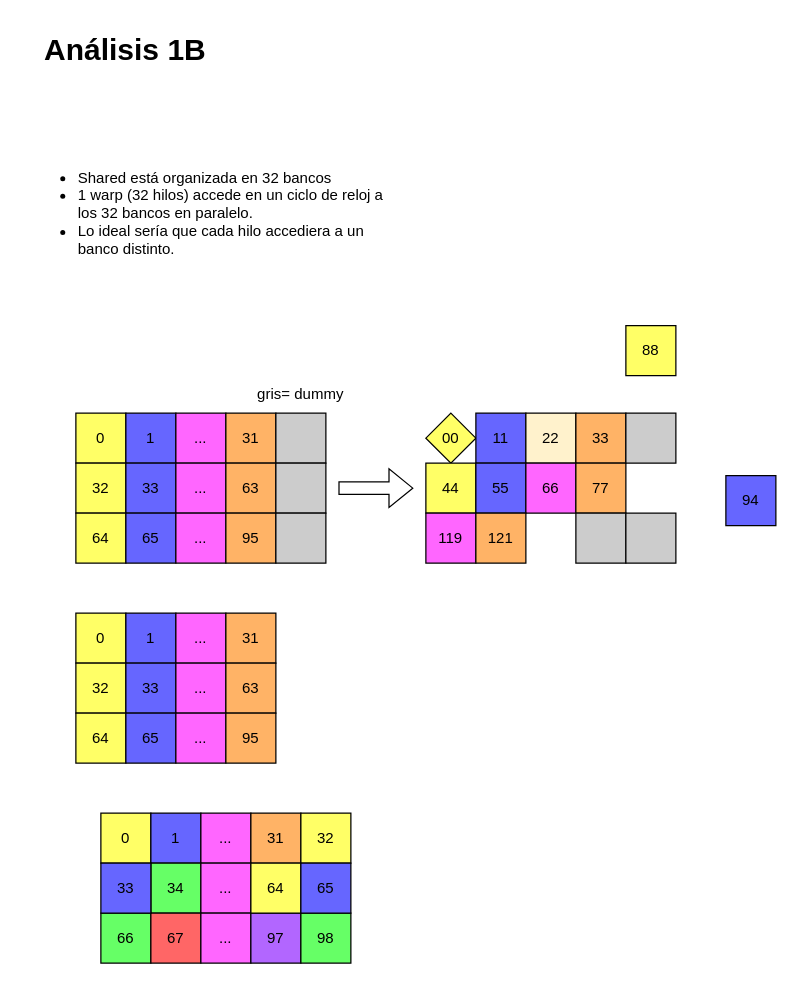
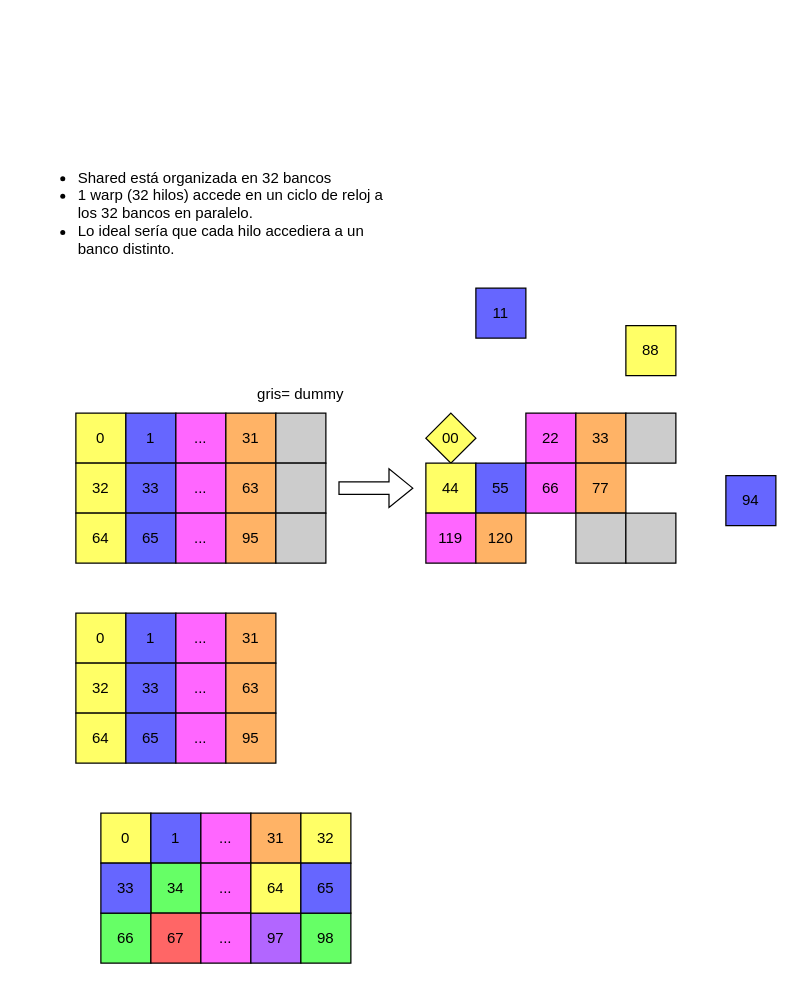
node "Análisis 1B": removed
node "11": moved (501, 438) -> (501, 313)
node "22": fillcolor #fff2cc -> #ff66ff
node "121": label "121" -> "120"
